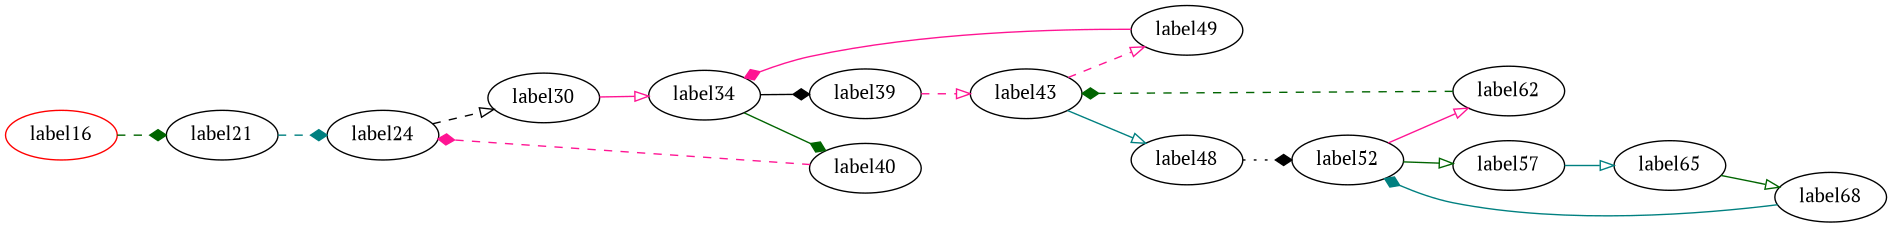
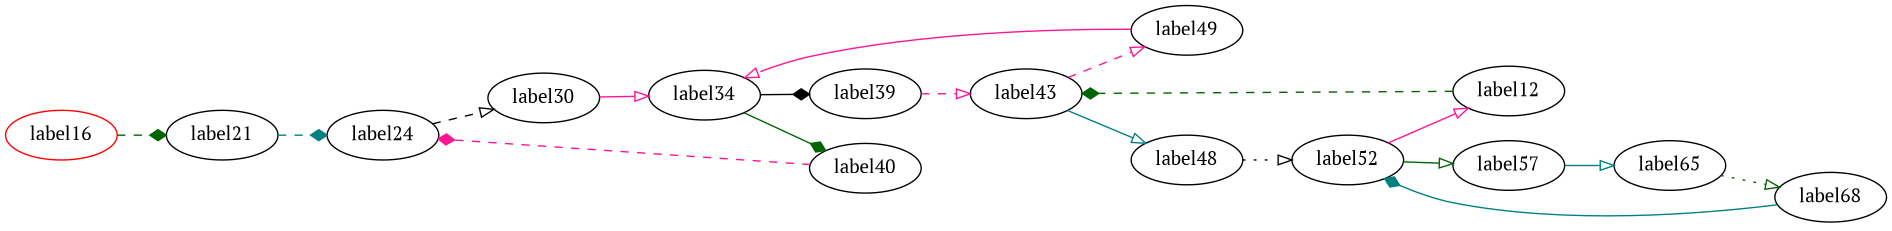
edge "label49" -> "label34": arrowhead diamond -> onormal
node "label62": label "label62" -> "label12"
edge "label48" -> "label52": arrowhead diamond -> onormal
edge "label65" -> "label68": style solid -> dotted
